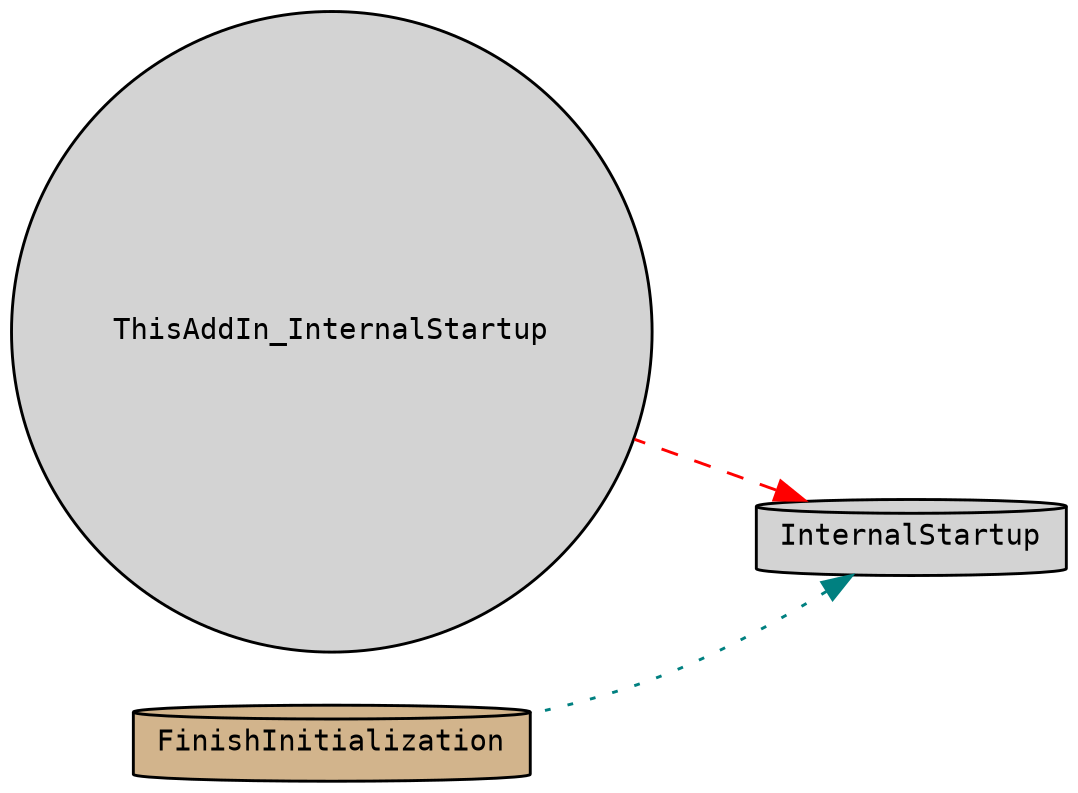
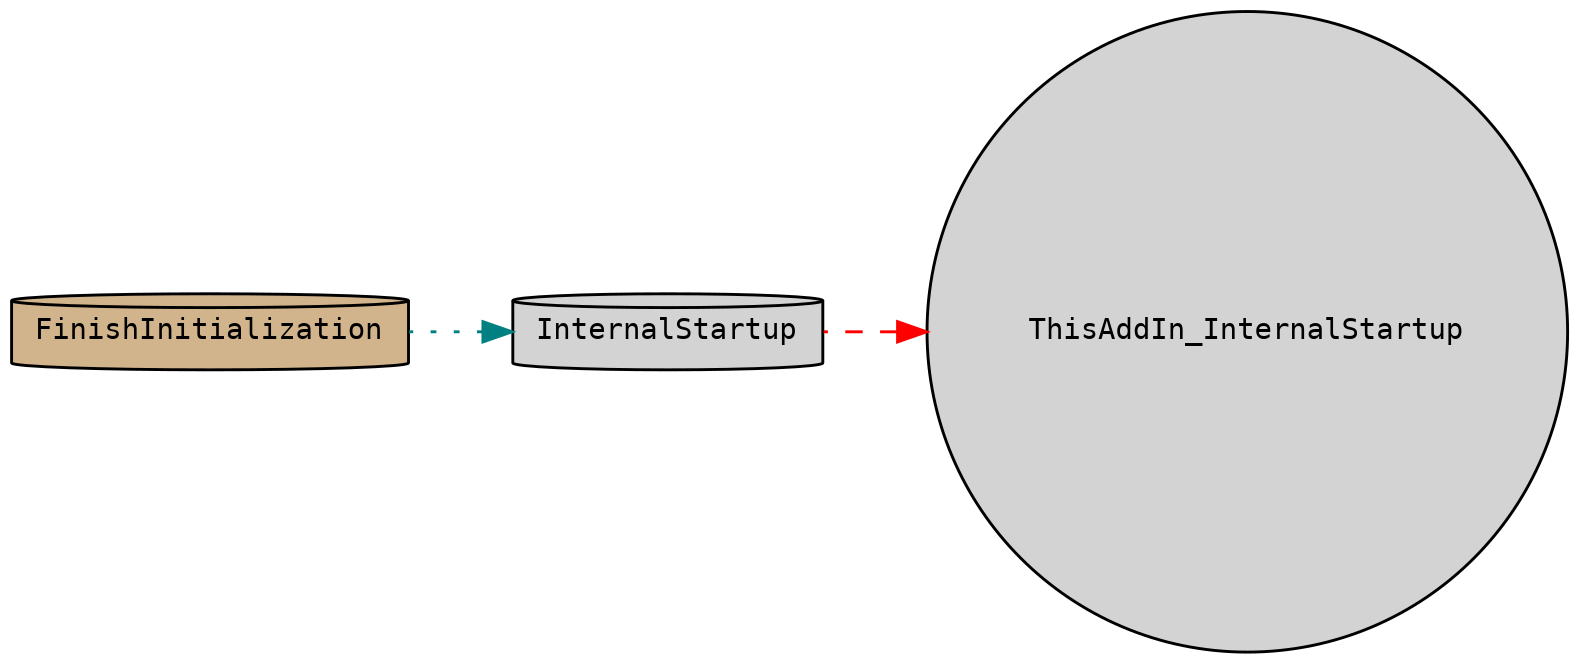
edge "ThisAddIn_InternalStartup" -> "InternalStartup": reversed
